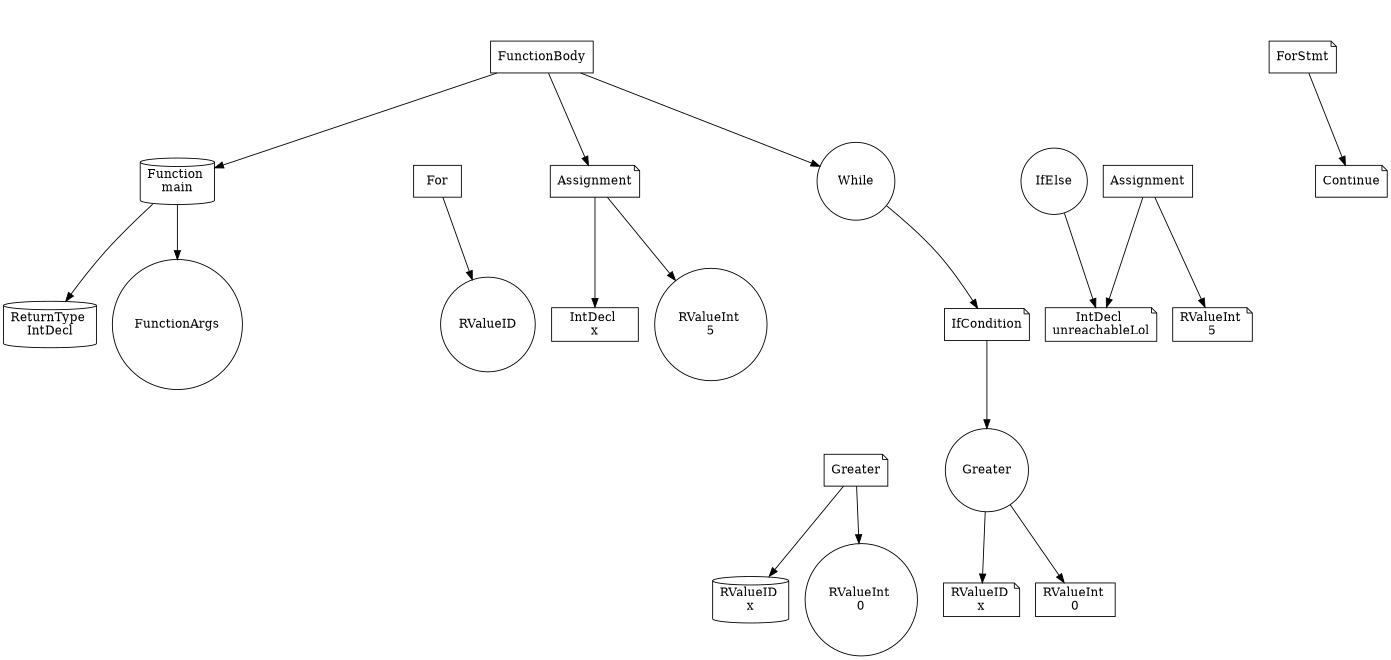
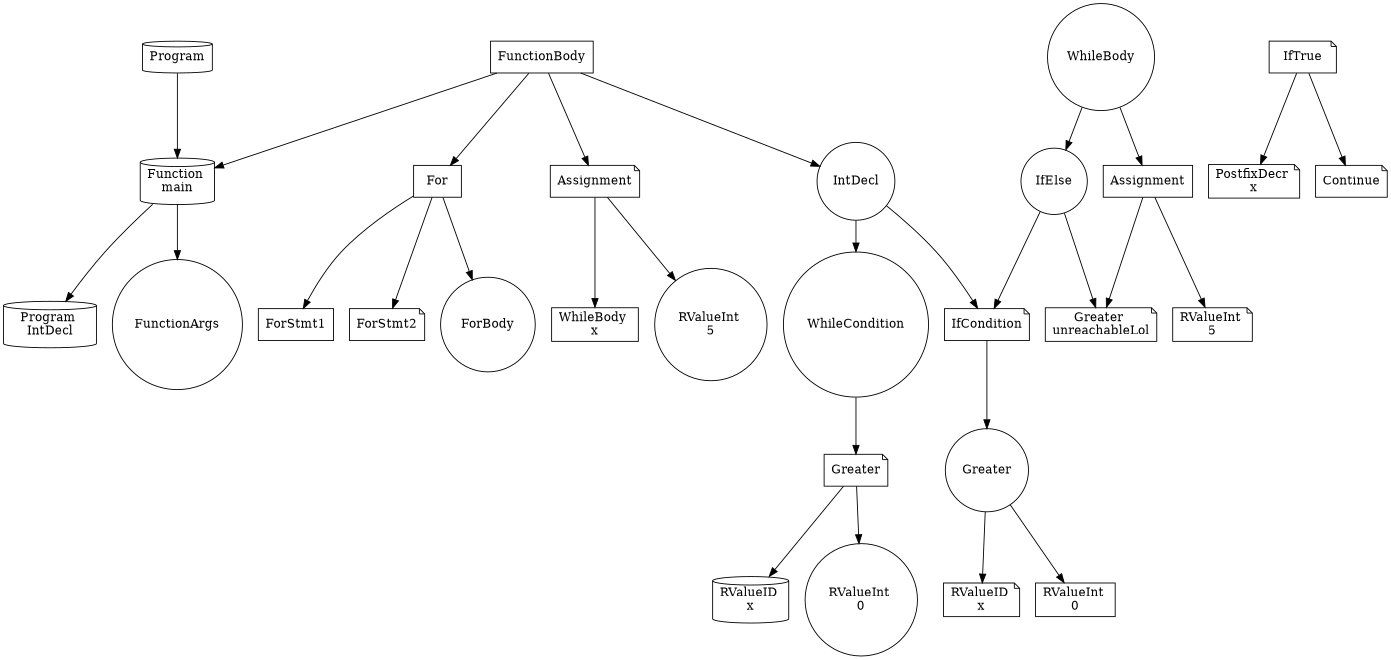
node "Program": added
node "WhileBody": added
node "ForStmt": label "ForStmt" -> "IfTrue"
edge "FunctionBody" -> "For": added
node "While": label "While" -> "IntDecl"
node "PostfixDecr x": added
edge "IfElse" -> "IfCondition": added
node "ReturnType IntDecl": label "ReturnType IntDecl" -> "Program IntDecl"
node "ForStmt1": added
node "ForStmt2": added
node "RValueID": label "RValueID" -> "ForBody"
node "IntDecl x": label "IntDecl x" -> "WhileBody x"
node "WhileCondition": added
node "IntDecl unreachableLol": label "IntDecl unreachableLol" -> "Greater unreachableLol"
